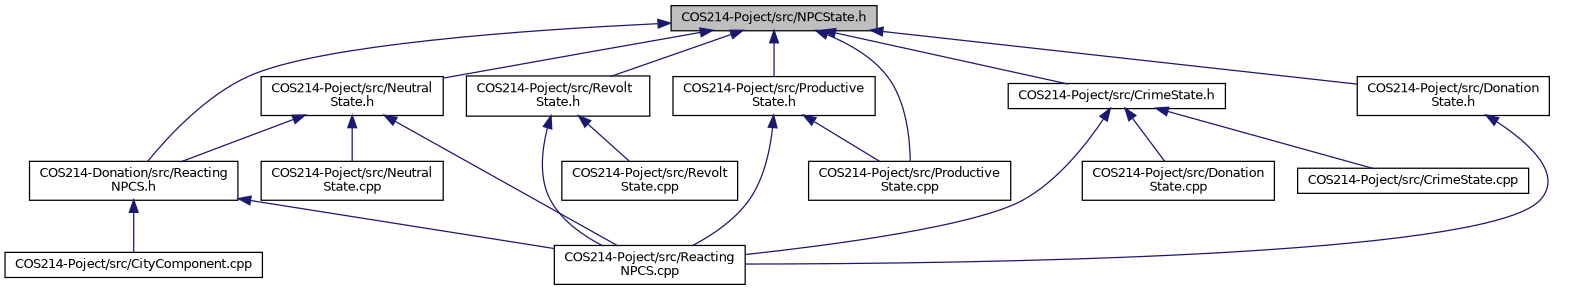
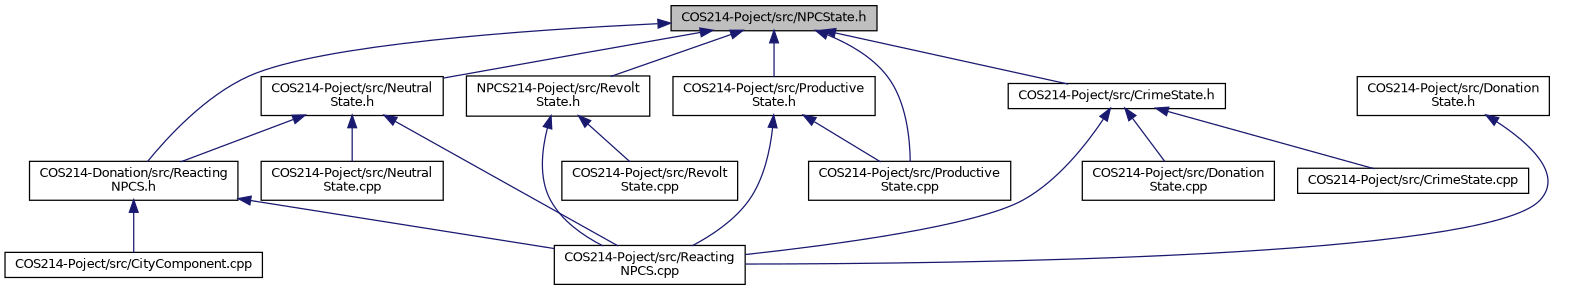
edge "COS214-Poject/src/Donation State.h" -> "COS214-Poject/src/NPCState.h": removed
node "COS214-Poject/src/Revolt State.h": label "COS214-Poject/src/Revolt State.h" -> "NPCS214-Poject/src/Revolt State.h"
